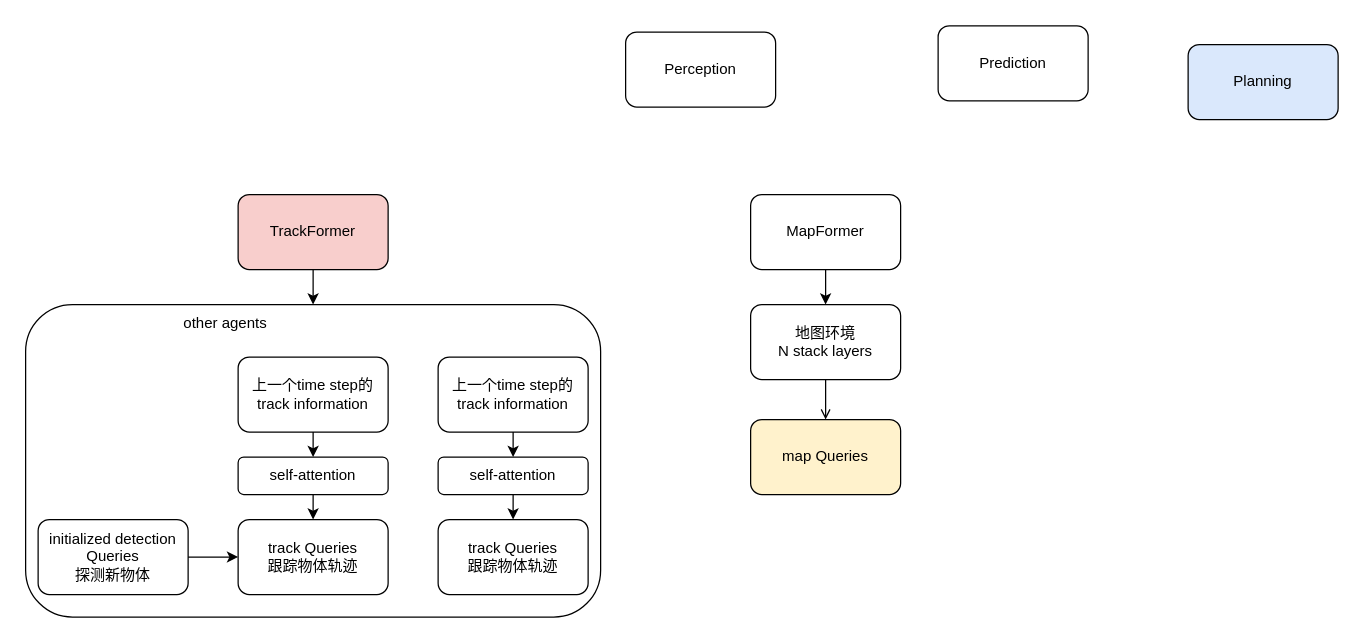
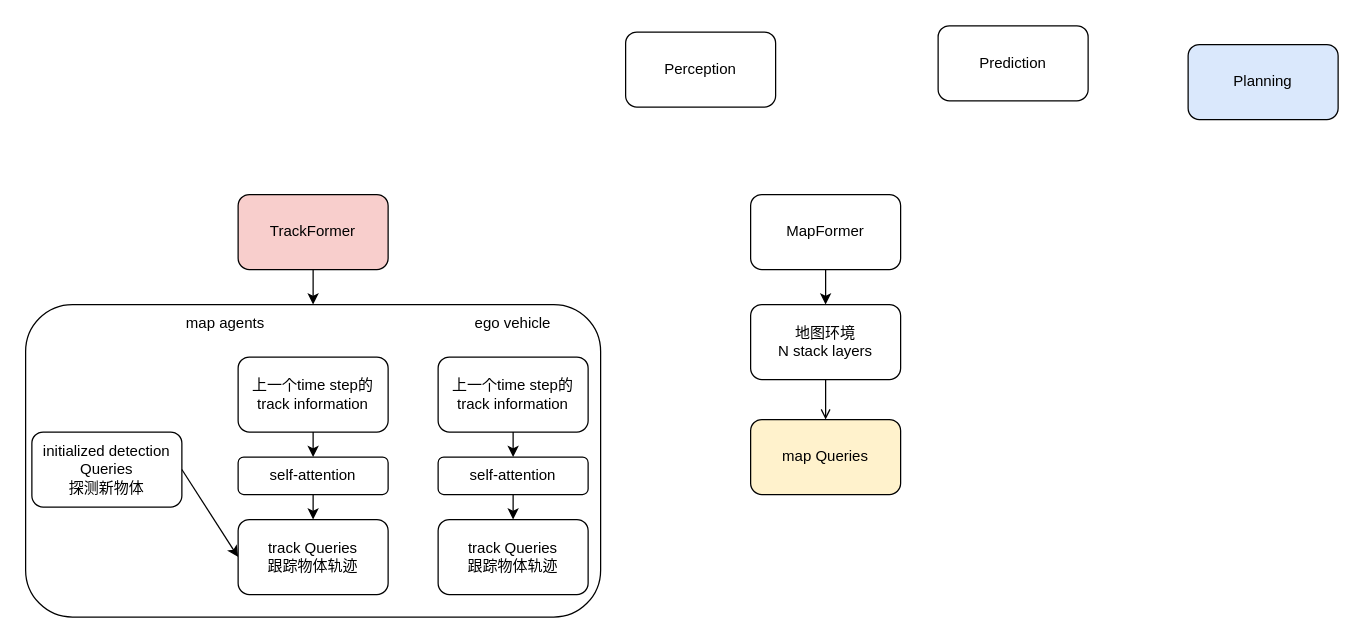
node "other agents": label "other agents" -> "map agents"
node "ego vehicle": added
node "initialized detection Queries 探测新物体": moved (113, 557) -> (107, 469)
